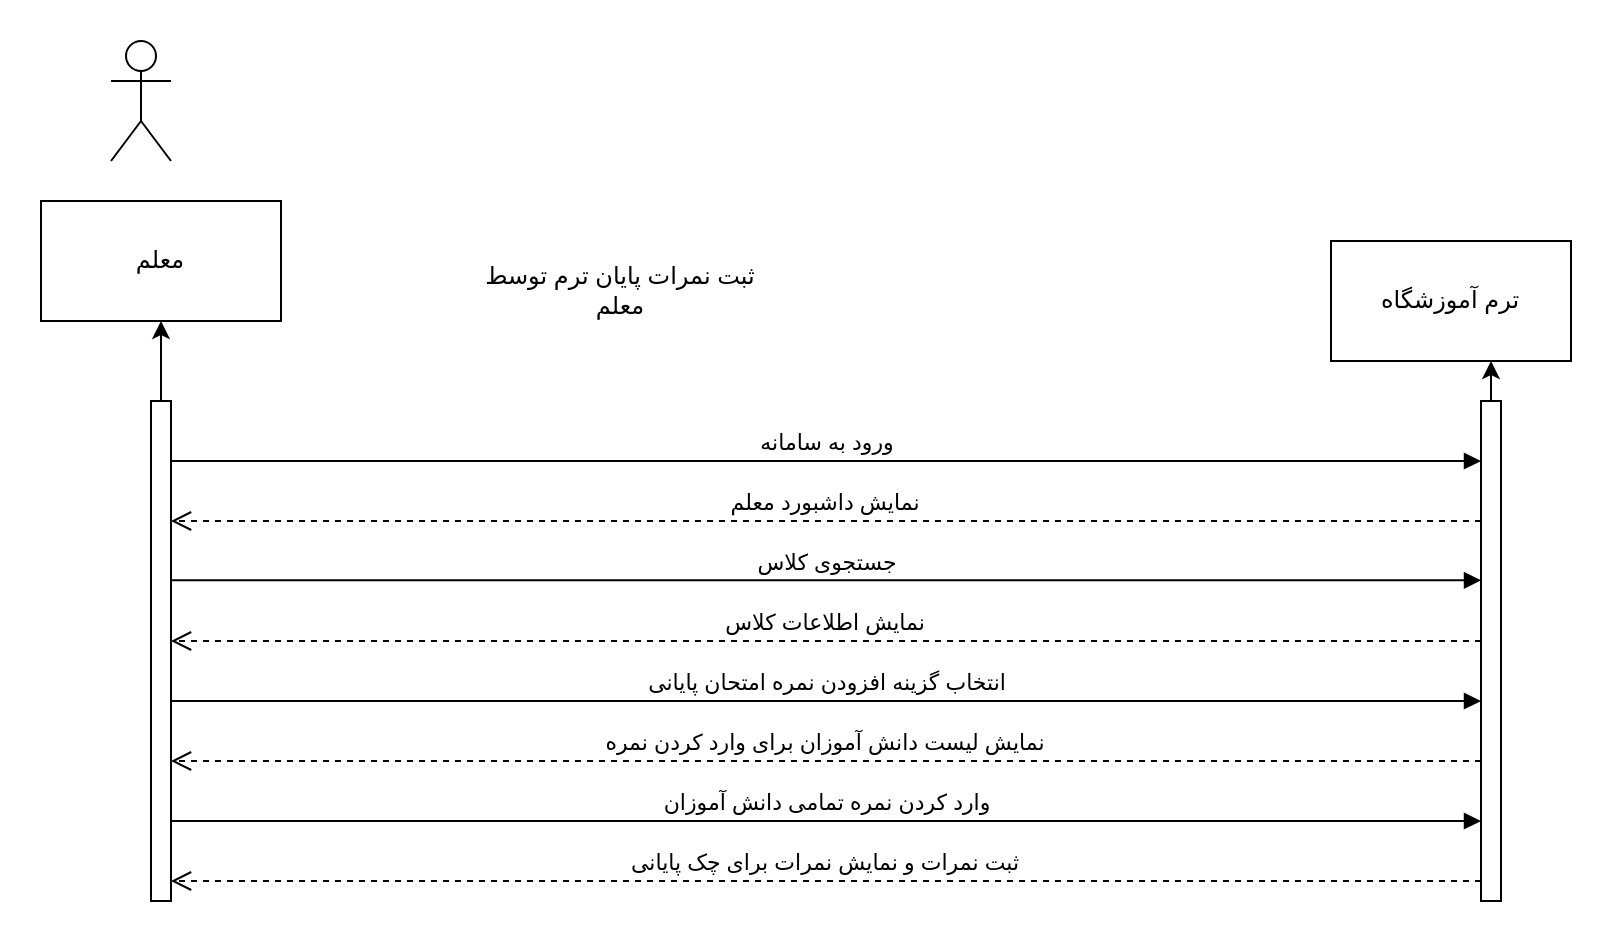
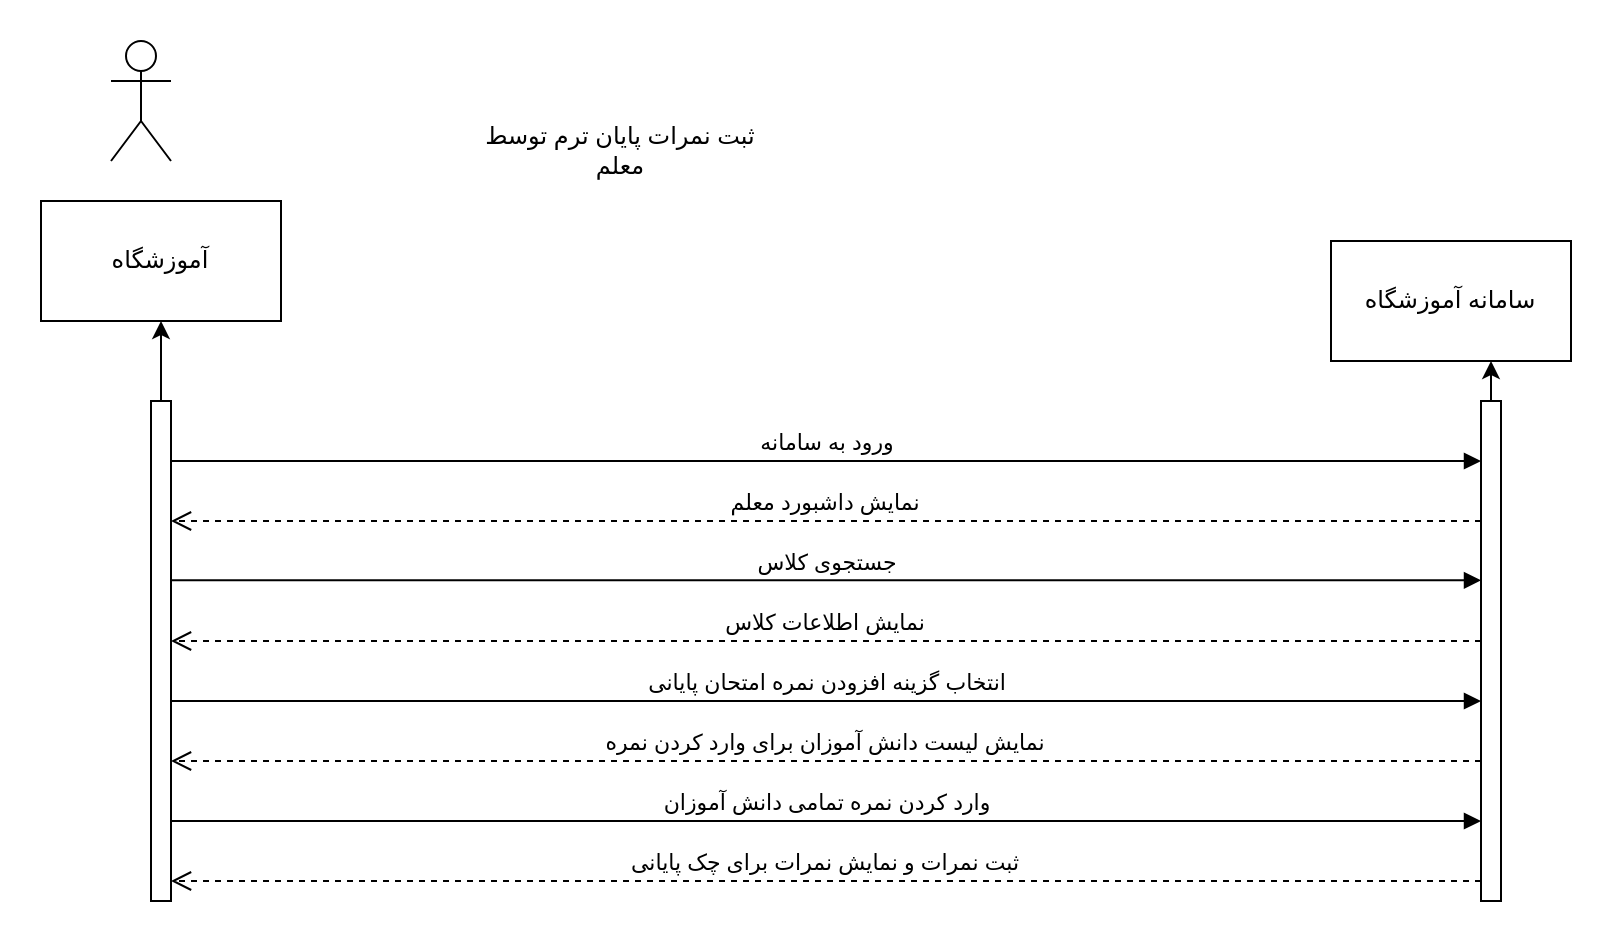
node "معلم": label "معلم" -> "آموزشگاه"
node "ثبت نمرات پایان ترم توسط معلم": moved (621, 291) -> (621, 151)
node "ترم آموزشگاه": label "ترم آموزشگاه" -> "سامانه آموزشگاه"
